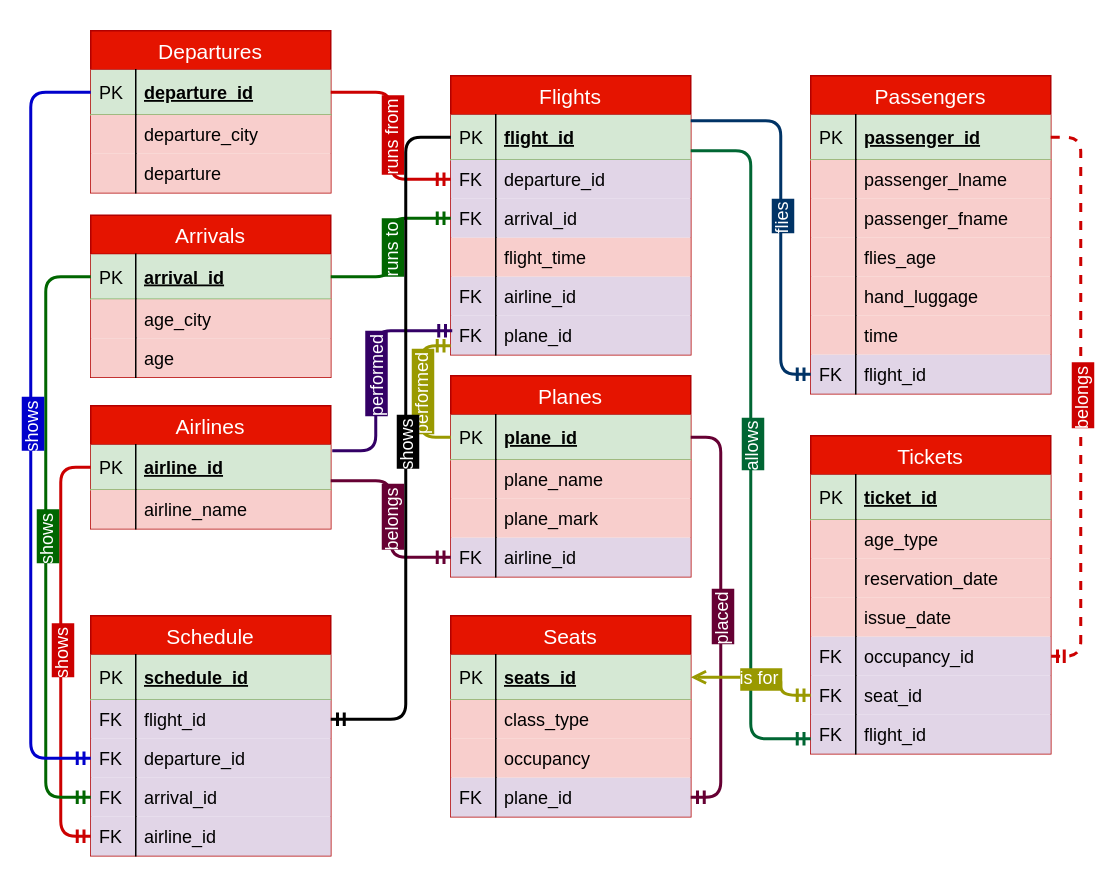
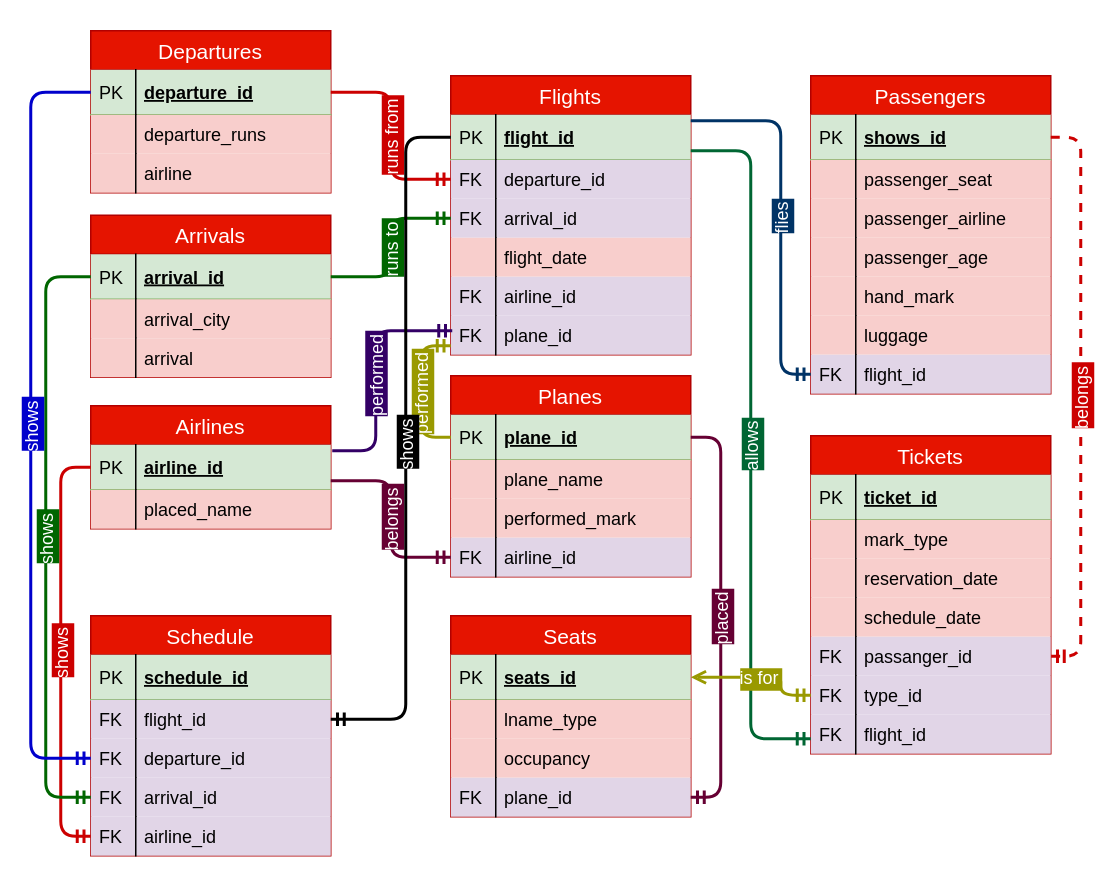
node "departure_city": label "departure_city" -> "departure_runs"
node "passenger_id": label "passenger_id" -> "shows_id"
node "departure": label "departure" -> "airline"
node "passenger_lname": label "passenger_lname" -> "passenger_seat"
node "passenger_fname": label "passenger_fname" -> "passenger_airline"
node "flight_time": label "flight_time" -> "flight_date"
node "flies_age": label "flies_age" -> "passenger_age"
node "hand_luggage": label "hand_luggage" -> "hand_mark"
node "age_city": label "age_city" -> "arrival_city"
node "time": label "time" -> "luggage"
node "age": label "age" -> "arrival"
node "airline_name": label "airline_name" -> "placed_name"
node "plane_mark": label "plane_mark" -> "performed_mark"
node "age_type": label "age_type" -> "mark_type"
node "issue_date": label "issue_date" -> "schedule_date"
node "occupancy_id": label "occupancy_id" -> "passanger_id"
node "seat_id": label "seat_id" -> "type_id"
node "class_type": label "class_type" -> "lname_type"
